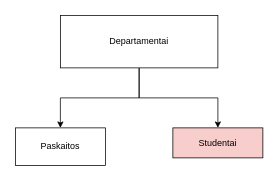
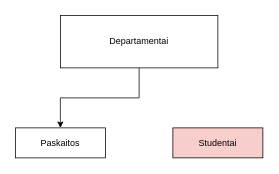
edge "Departamentai" -> "Studentai": removed
node "Paskaitos": size 90x38 -> 90x30
